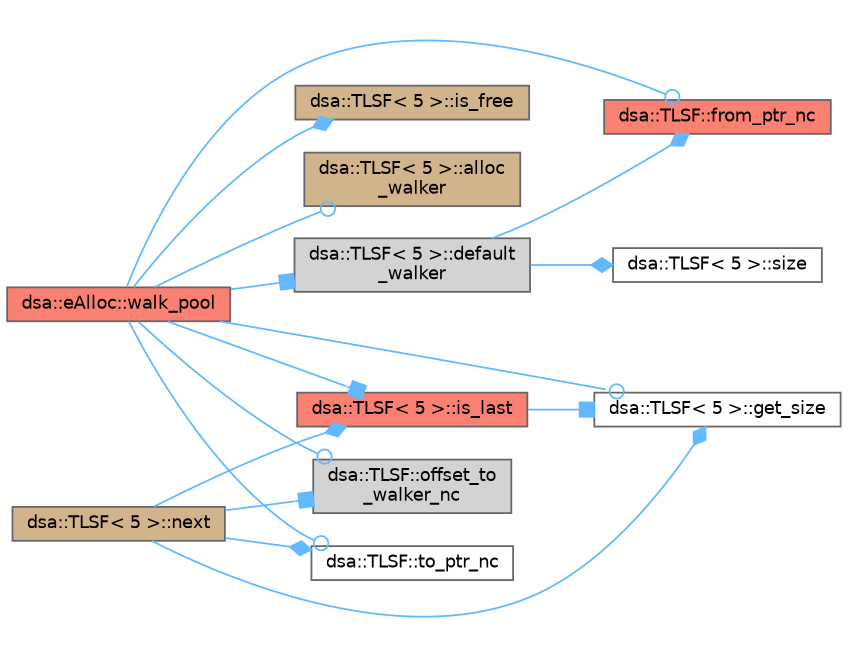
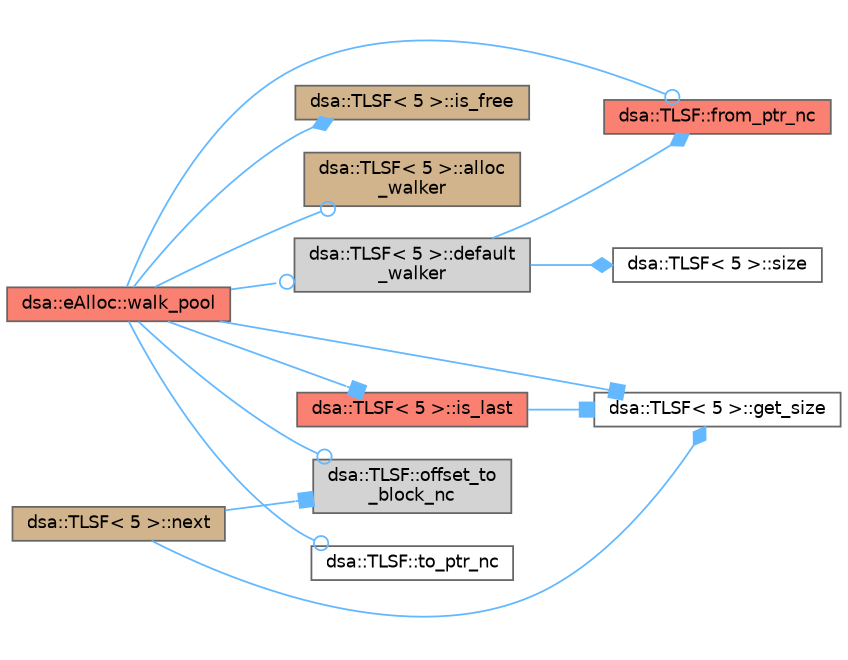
edge "dsa::eAlloc::walk_pool" -> "dsa::TLSF< 5 >::default _walker": arrowhead box -> odot
edge "dsa::eAlloc::walk_pool" -> "dsa::TLSF< 5 >::get_size": arrowhead odot -> box
edge "dsa::TLSF< 5 >::next" -> "dsa::TLSF< 5 >::is_last": removed
node "dsa::TLSF::offset_to _walker_nc": label "dsa::TLSF::offset_to _walker_nc" -> "dsa::TLSF::offset_to _block_nc"
edge "dsa::TLSF< 5 >::next" -> "dsa::TLSF::to_ptr_nc": removed
